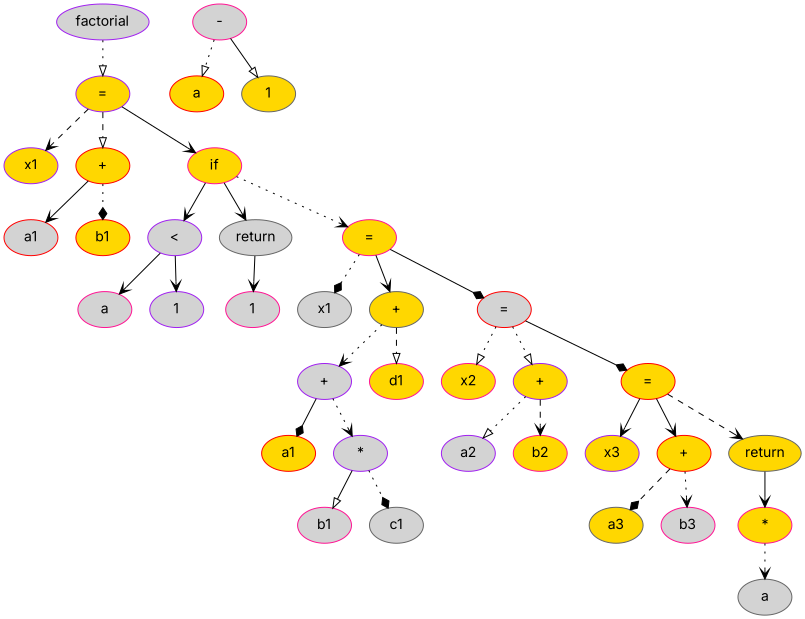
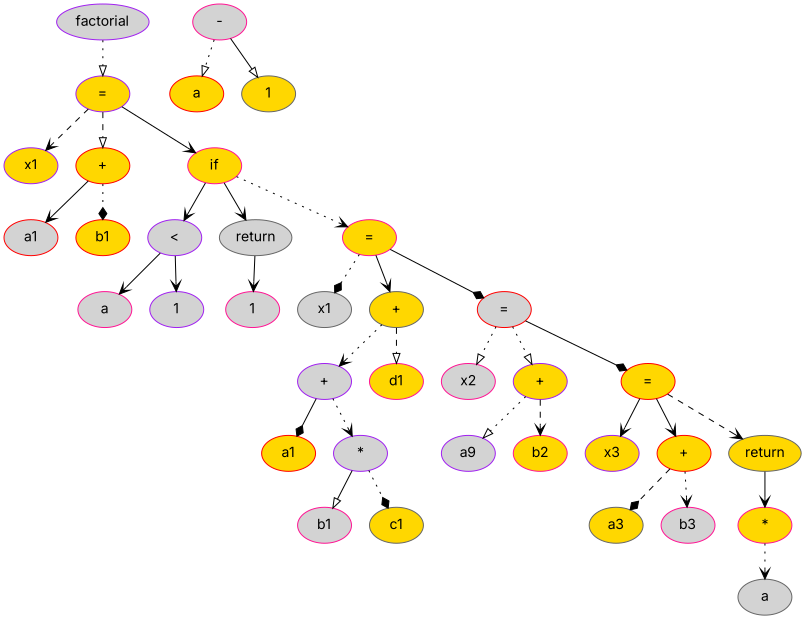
node "x2": fillcolor gold -> lightgrey
node "a2": label "a2" -> "a9"
node "c1": fillcolor lightgrey -> gold
